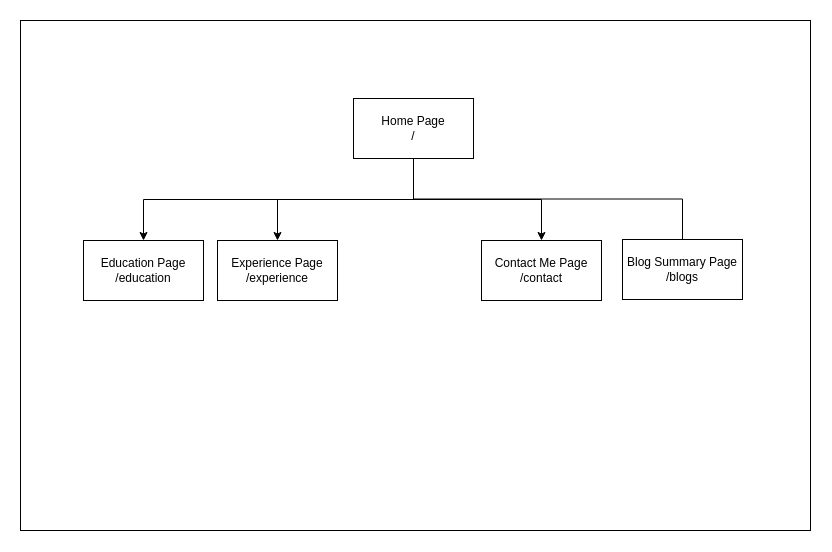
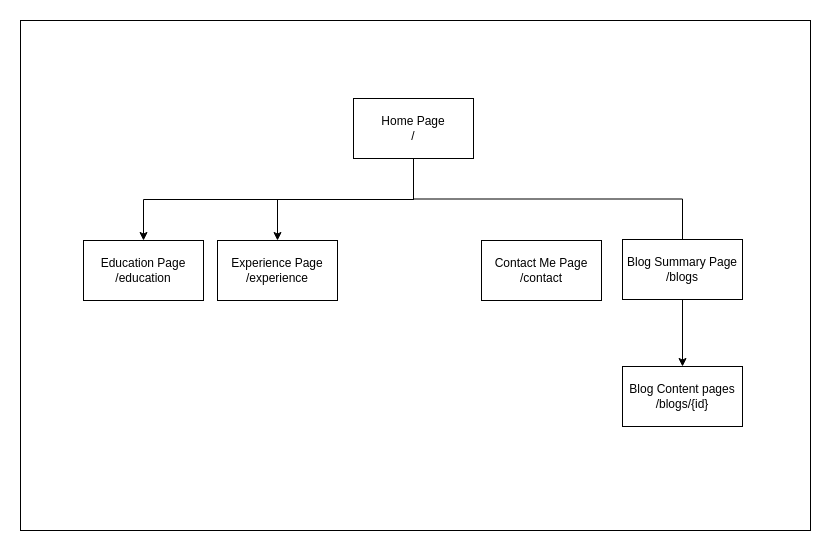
edge "Home Page /" -> "Contact Me Page /contact": removed
edge "Blog Summary Page /blogs" -> "Blog Content pages /blogs/{id}": added
node "Blog Content pages /blogs/{id}": added
